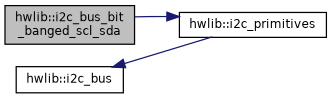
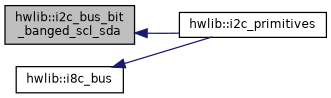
edge "hwlib::i2c_bus_bit _banged_scl_sda" -> "hwlib::i2c_primitives": reversed
node "hwlib::i2c_bus": label "hwlib::i2c_bus" -> "hwlib::i8c_bus"
